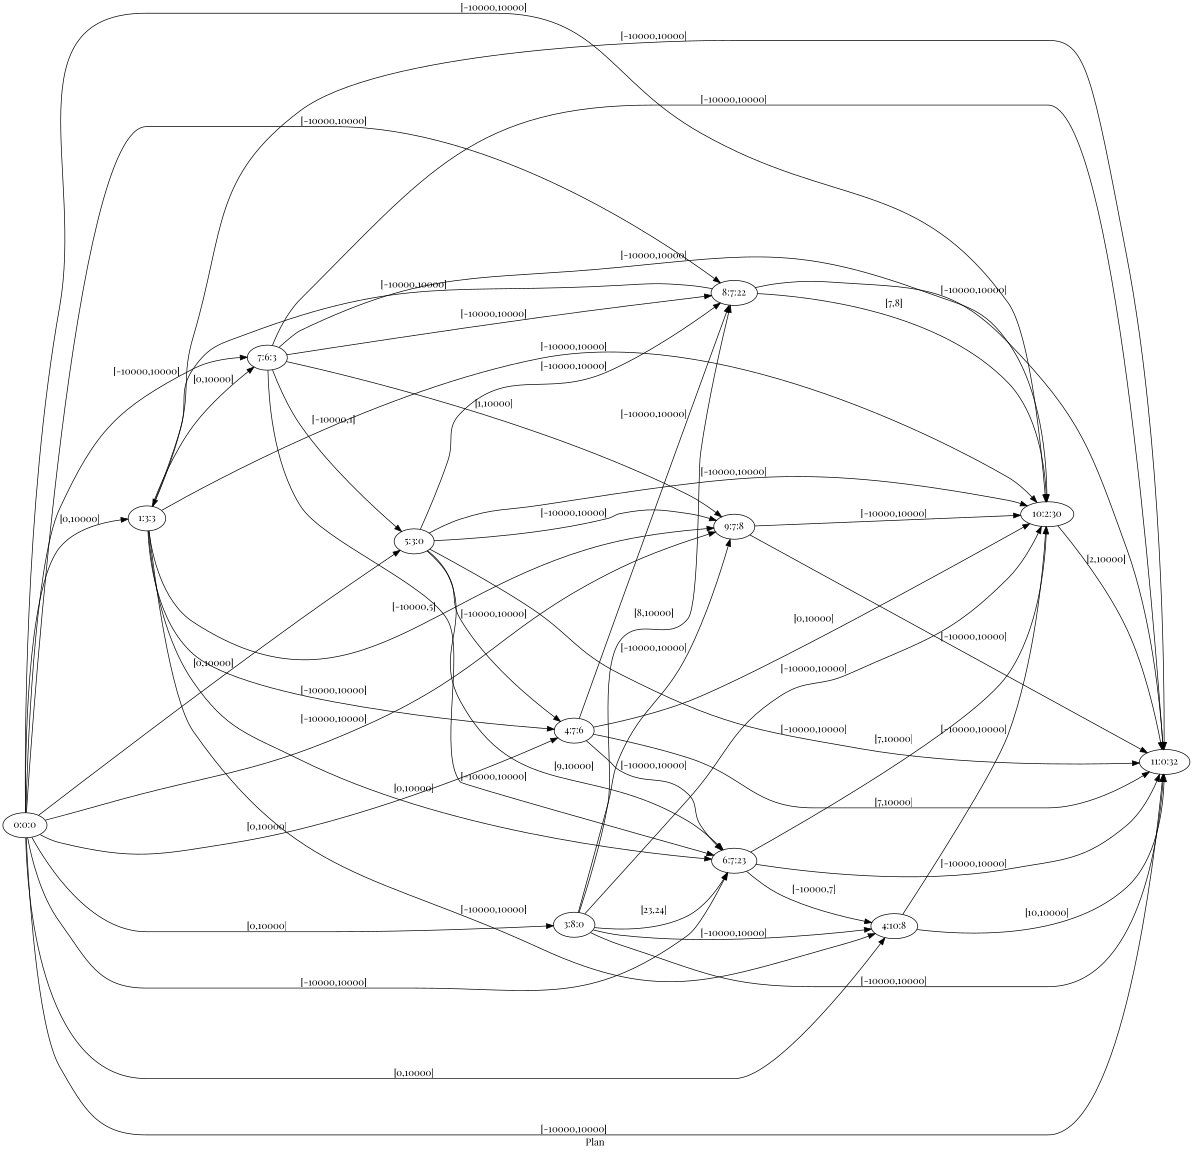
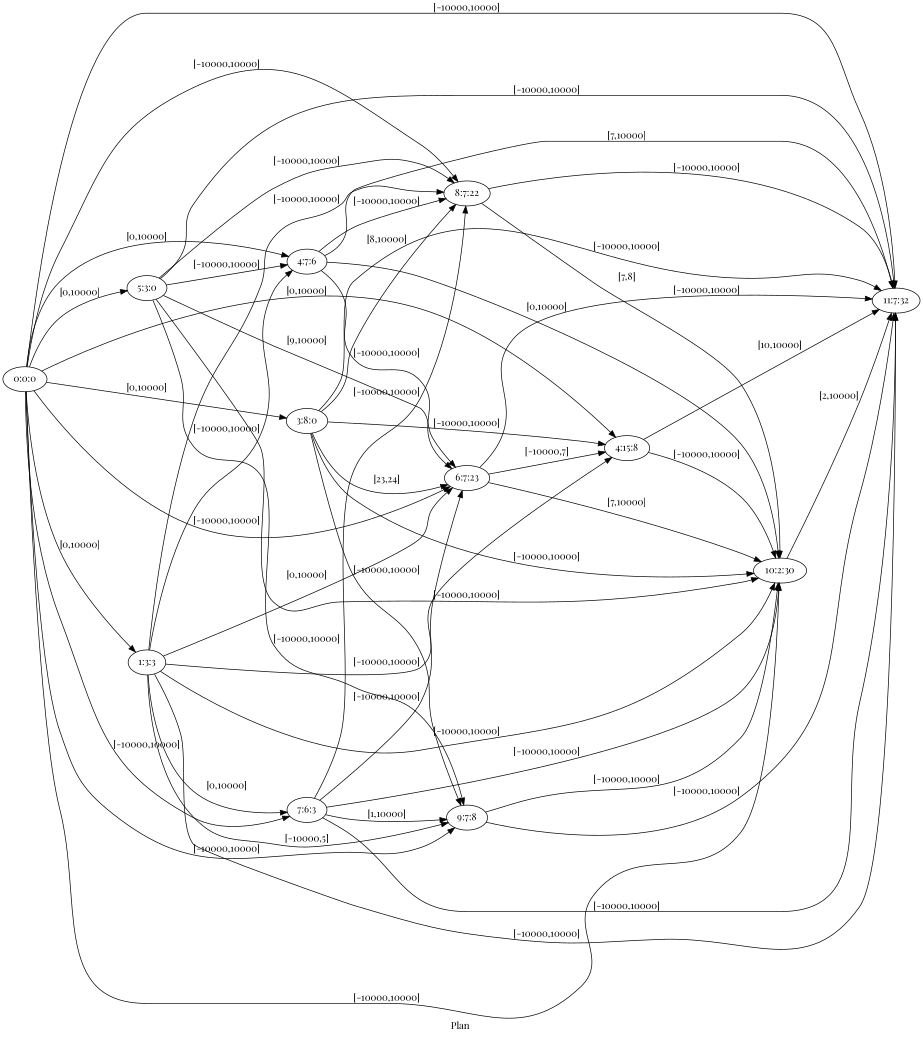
edge "8:7:22" -> "1:3:3": reversed
edge "7:6:3" -> "5:3:0": removed, label "[-10000,1]"
node "11:0:32": label "11:0:32" -> "11:7:32"
node "4:10:8": label "4:10:8" -> "4:15:8"
